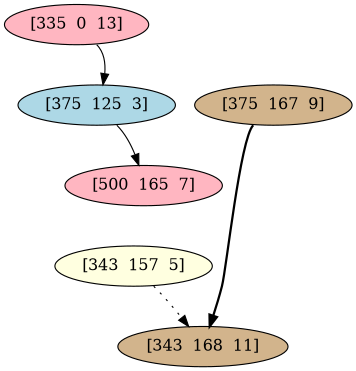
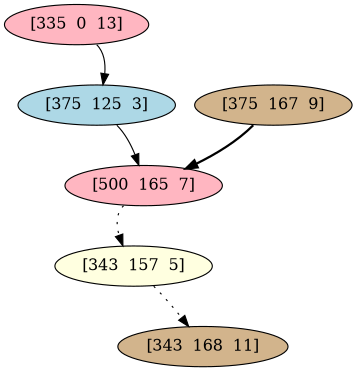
edge "[500  165  7]" -> "[343  157  5]": added
edge "[375  167  9]" -> "[343  168  11]": now "[375  167  9]" -> "[500  165  7]"
